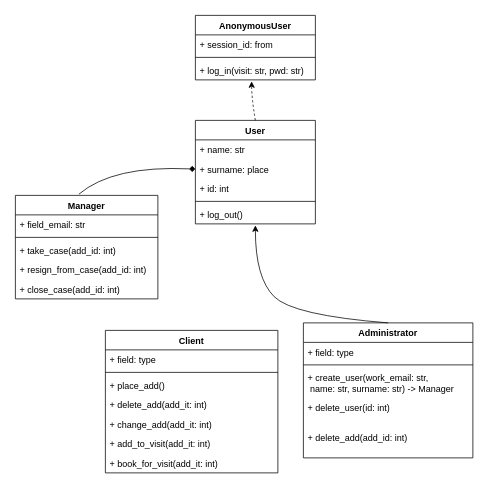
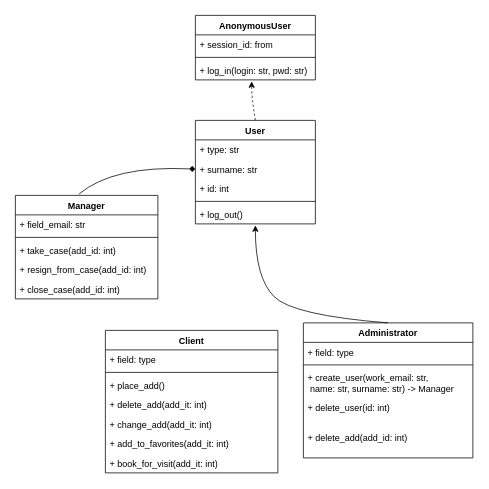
node "+ log_in(visit: str, pwd: str)": label "+ log_in(visit: str, pwd: str)" -> "+ log_in(login: str, pwd: str)"
node "+ name: str": label "+ name: str" -> "+ type: str"
node "+ surname: place": label "+ surname: place" -> "+ surname: str"
node "+ add_to_visit(add_it: int)": label "+ add_to_visit(add_it: int)" -> "+ add_to_favorites(add_it: int)"
